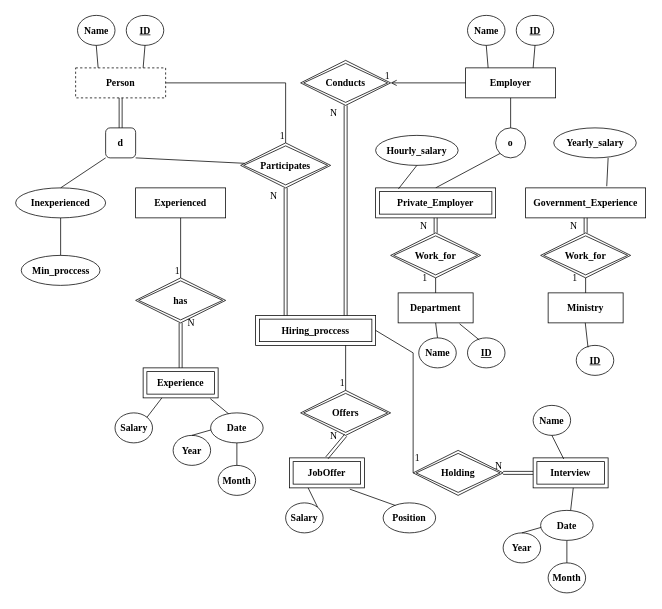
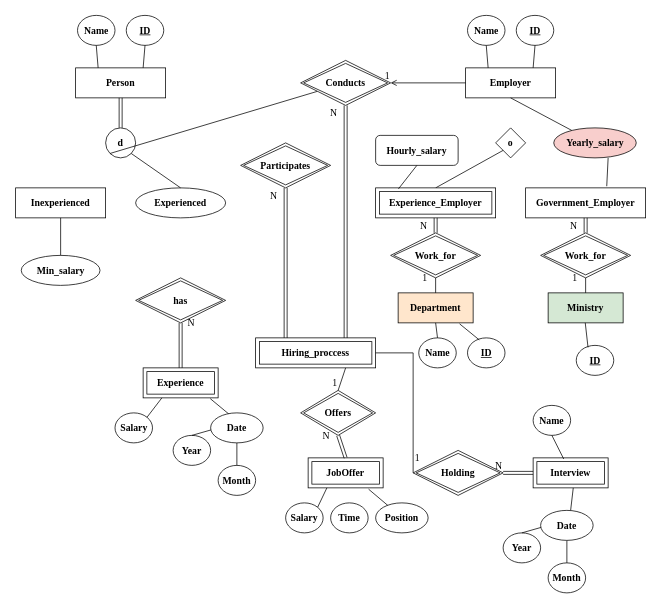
node "Person": style dashed -> solid
edge "Person" -- "Participates": removed, label "1"
edge "Employer" -- "o": now "Employer" -- "Yearly_salary"
node "d": shape rounded rectangle -> ellipse
node "o": shape ellipse -> diamond
node "Yearly_salary": fillcolor #ffffff -> #f8cecc
node "Hourly_salary": shape ellipse -> rounded rectangle
edge "d" -- "Participates": now "d" -- "Experienced"
edge "d" -- "Inexperienced": now "d" -- "Conducts"
node "Inexperienced": shape ellipse -> rectangle
node "Experienced": shape rectangle -> ellipse
node "Private_Employer": label "Private_Employer" -> "Experience_Employer"
node "Government_Experience": label "Government_Experience" -> "Government_Employer"
edge "Experienced" -- "has": removed, label "1"
node "Min_proccess": label "Min_proccess" -> "Min_salary"
node "Department": fillcolor #ffffff -> #ffe6cc
node "Ministry": fillcolor #ffffff -> #d5e8d4
node "Hiring_proccess": moved (315, 330) -> (315, 353)
node "Offers": size 90x45 -> 75x45
node "JobOffer": moved (327, 473) -> (345, 473)
node "Time": added
node "Position": moved (409, 518) -> (402, 518)
